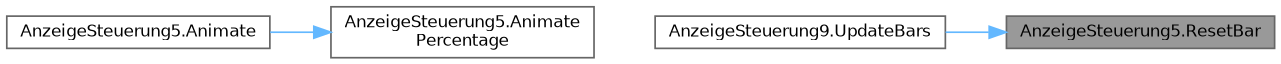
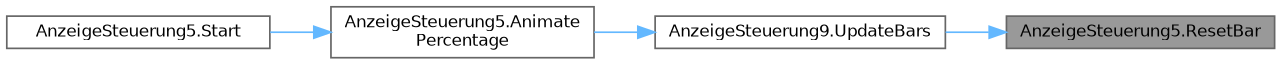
node "AnzeigeSteuerung5.Animate": label "AnzeigeSteuerung5.Animate" -> "AnzeigeSteuerung5.Start"
edge "AnzeigeSteuerung5.Animate Percentage" -> "AnzeigeSteuerung9.UpdateBars": added
